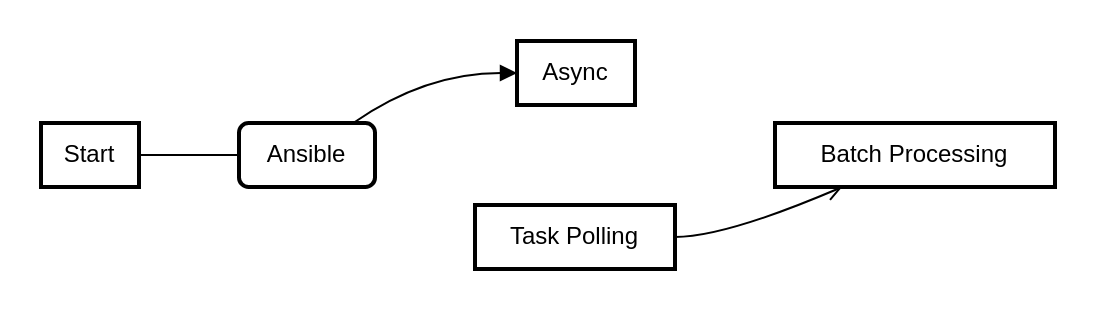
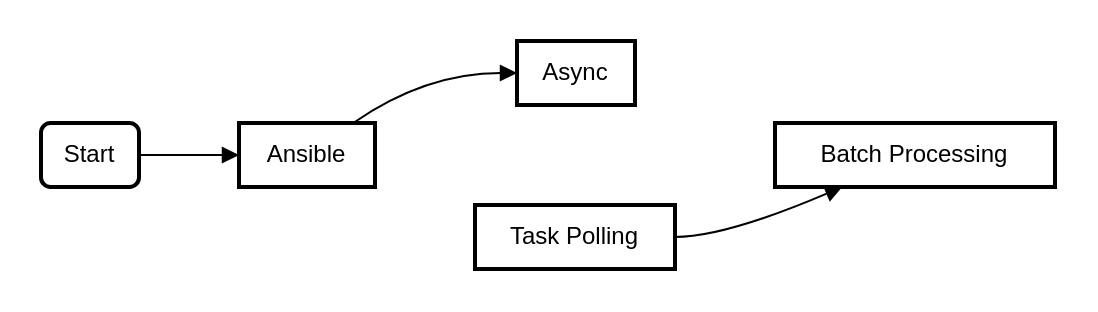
node "Start": shape rectangle -> rounded rectangle
edge "Start" -- "Ansible": arrowhead none -> block
node "Ansible": shape rounded rectangle -> rectangle
edge "Task Polling" -> "Batch Processing": arrowhead open -> block
